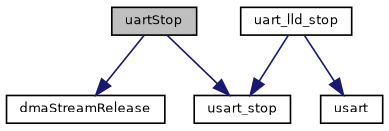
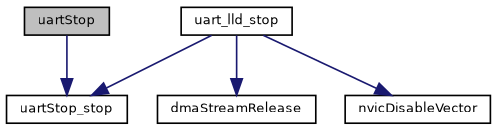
edge "uartStop" -> "dmaStreamRelease": now "uart_lld_stop" -> "dmaStreamRelease"
node "usart_stop": label "usart_stop" -> "uartStop_stop"
node "usart": label "usart" -> "nvicDisableVector"
